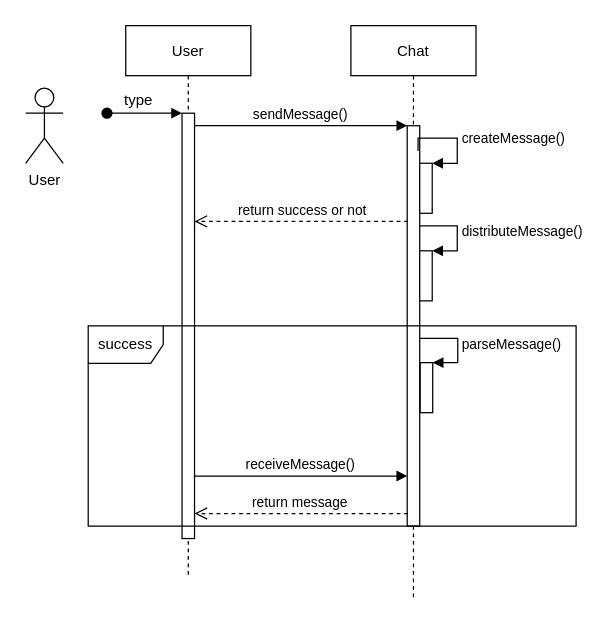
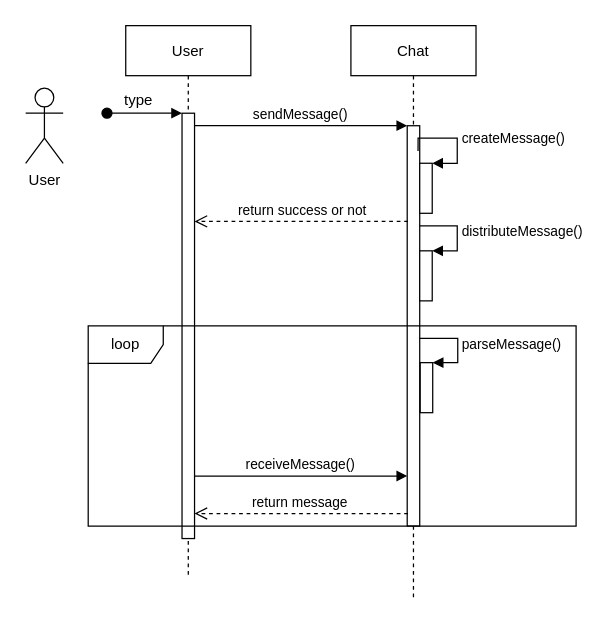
node "success": label "success" -> "loop"
